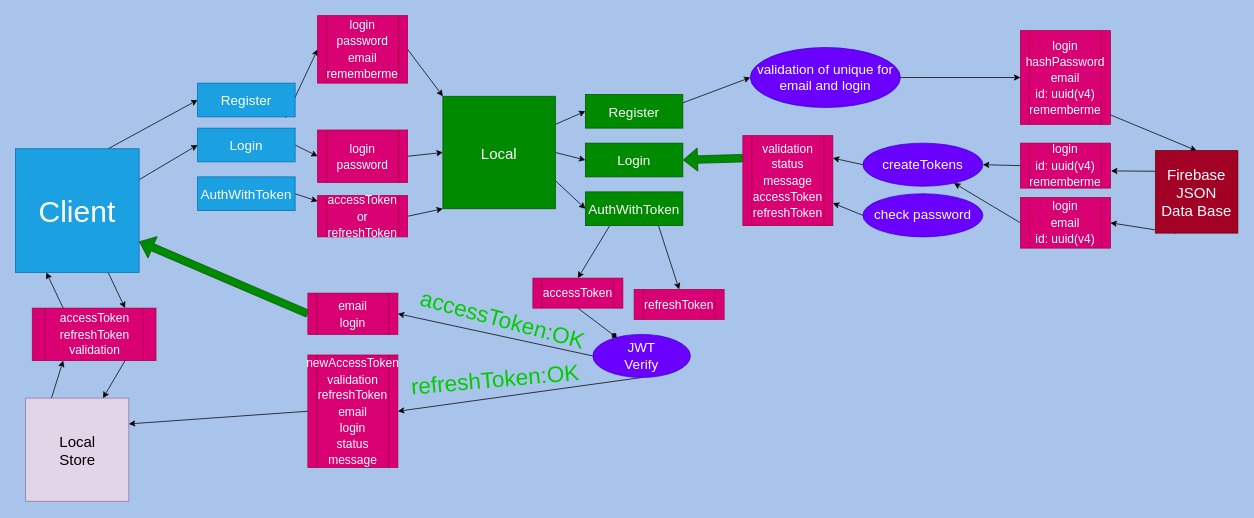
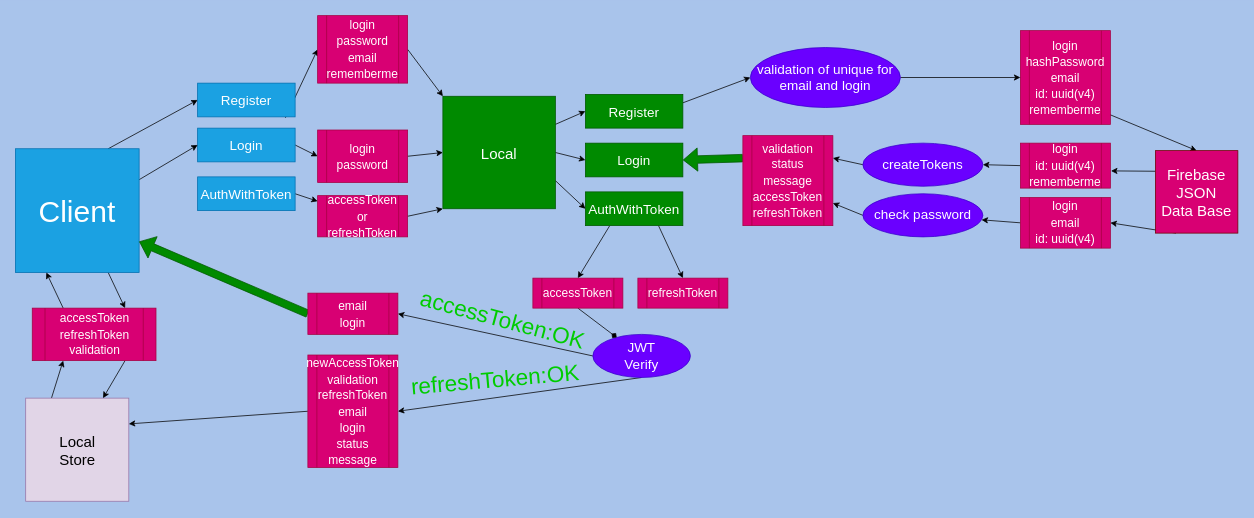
node "Firebase JSON Data Base": fillcolor #a20025 -> #d80073
edge "login email id: uuid(v4)" -> "createTokens": now "login email id: uuid(v4)" -> "check password"
node "refreshToken": moved (679, 304) -> (683, 293)
